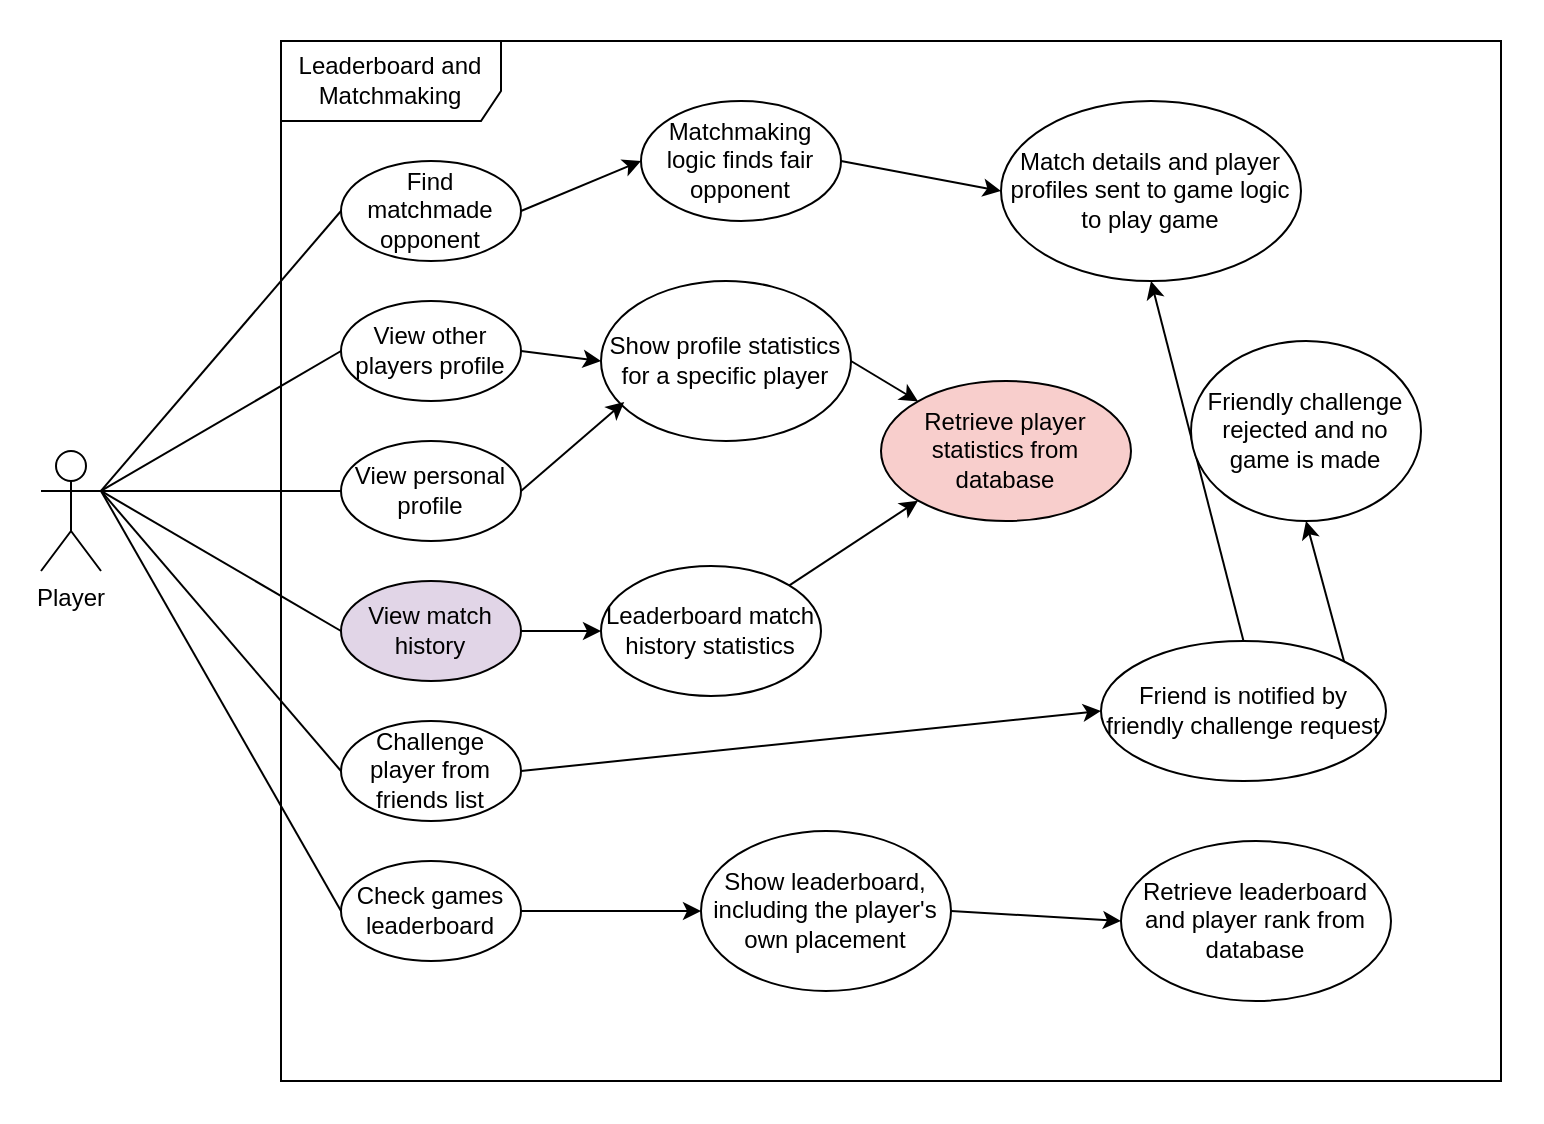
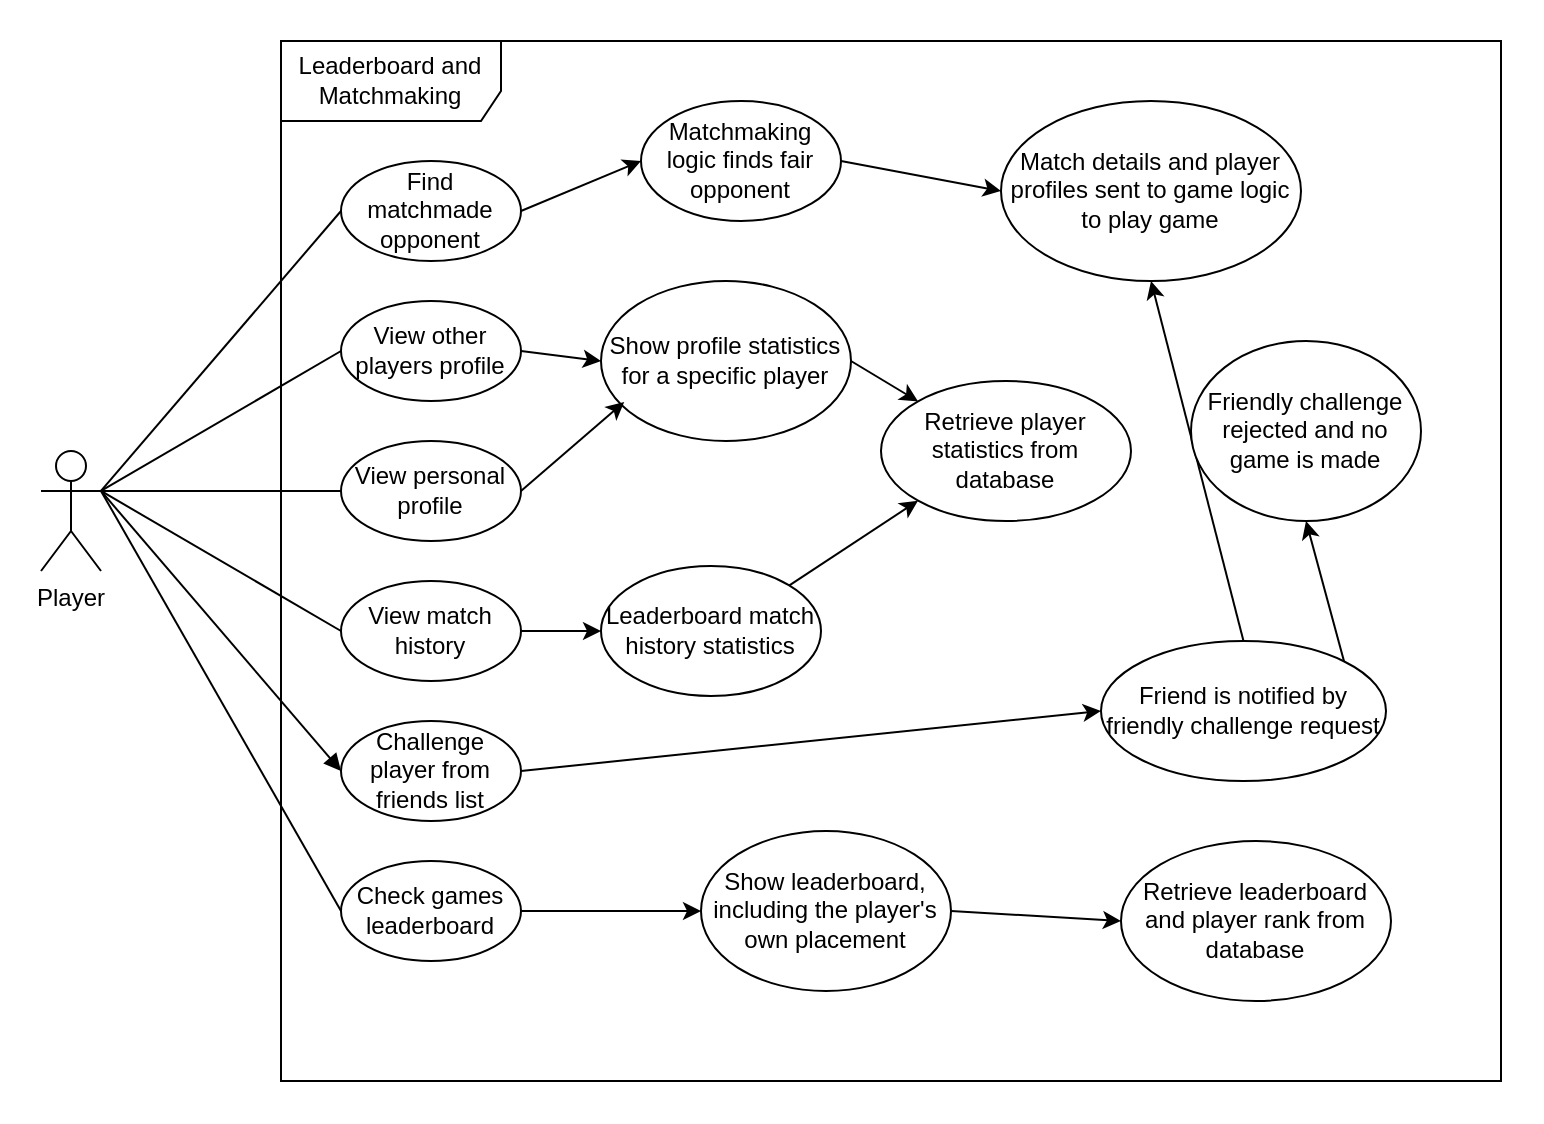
node "Retrieve player statistics from database": fillcolor #f8cecc -> #ffffff
node "View match history": fillcolor #e1d5e7 -> #ffffff
edge "Player" -- "Challenge player from friends list": arrowhead none -> block
